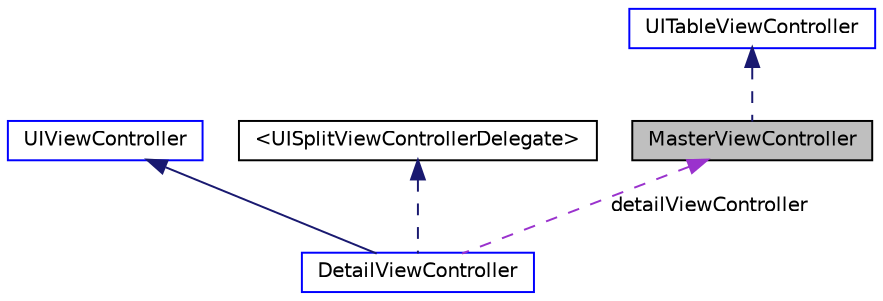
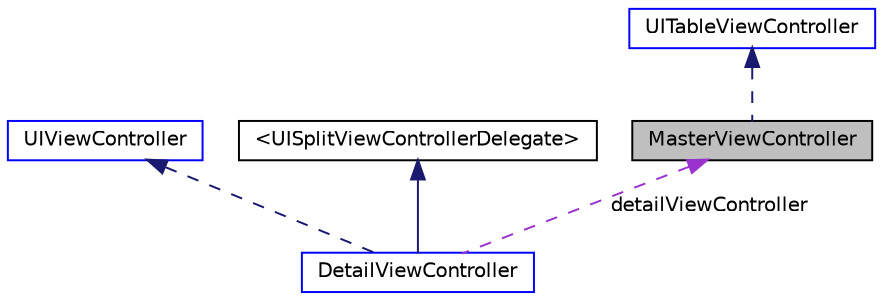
edge "DetailViewController" -> "UIViewController": style solid -> dashed
edge "DetailViewController" -> "<UISplitViewControllerDelegate>": style dashed -> solid
